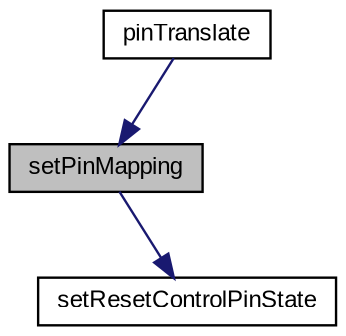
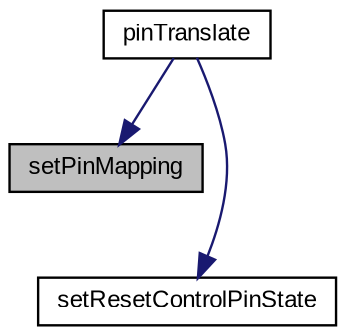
edge "setPinMapping" -> "setResetControlPinState": now "pinTranslate" -> "setResetControlPinState"
